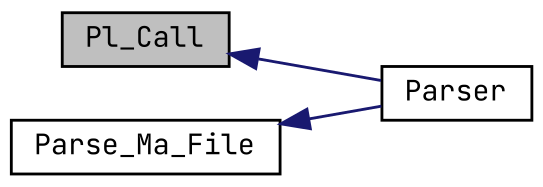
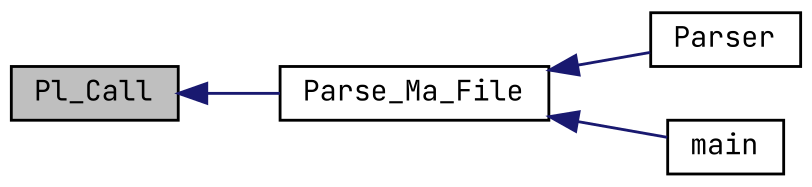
edge "Parser" -> "Pl_Call": now "Parse_Ma_File" -> "Pl_Call"
node "main": added
